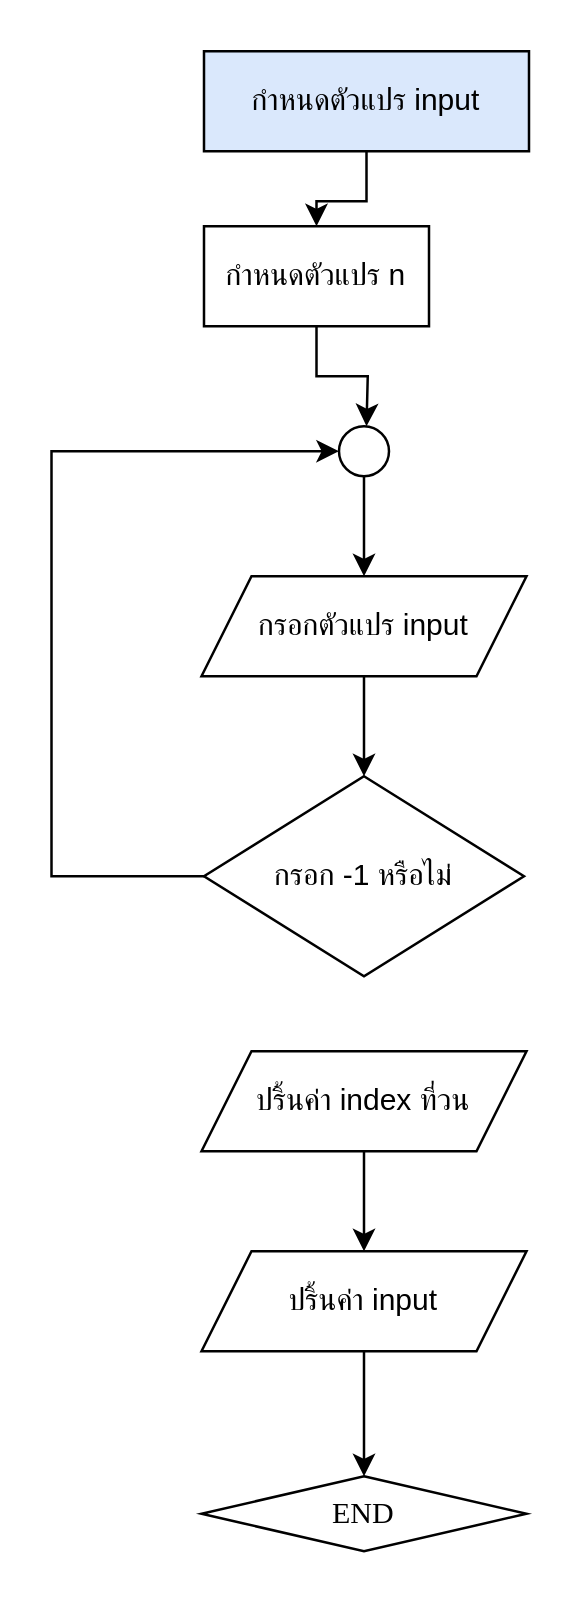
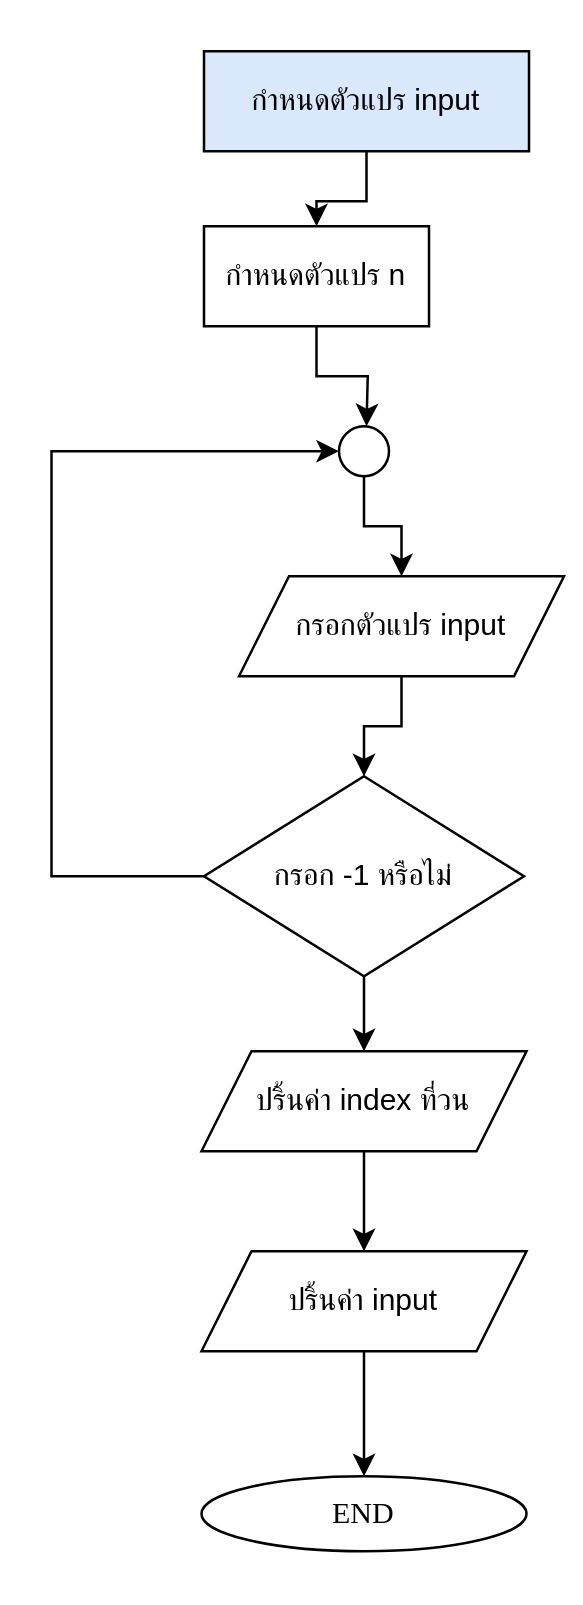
node "กรอกตัวแปร input": moved (364, 626) -> (401, 626)
edge "กรอก -1 หรือไม่" -> "ปริ้นค่า index ที่วน": added
node "END": shape diamond -> ellipse
